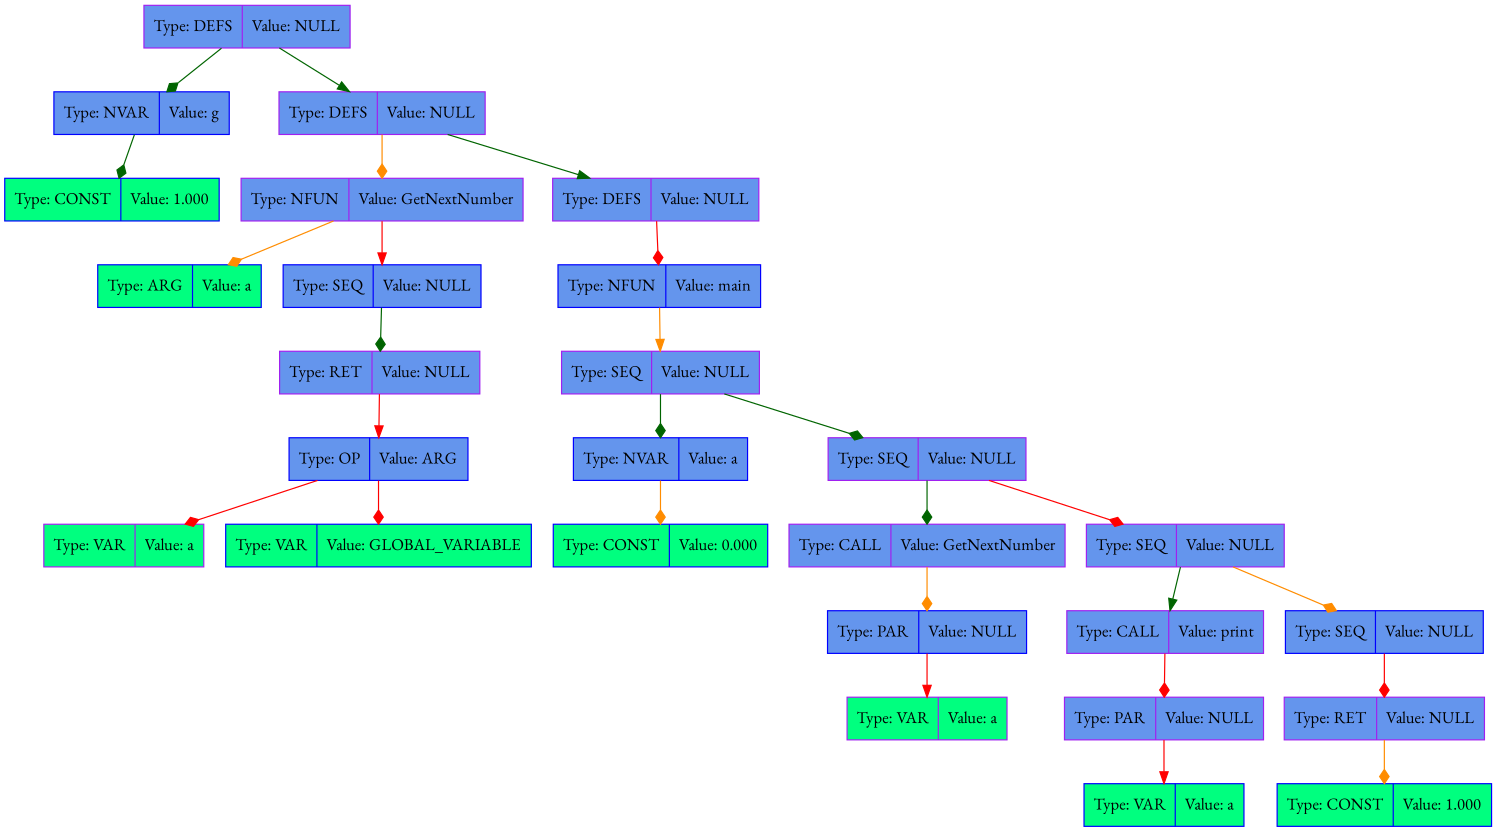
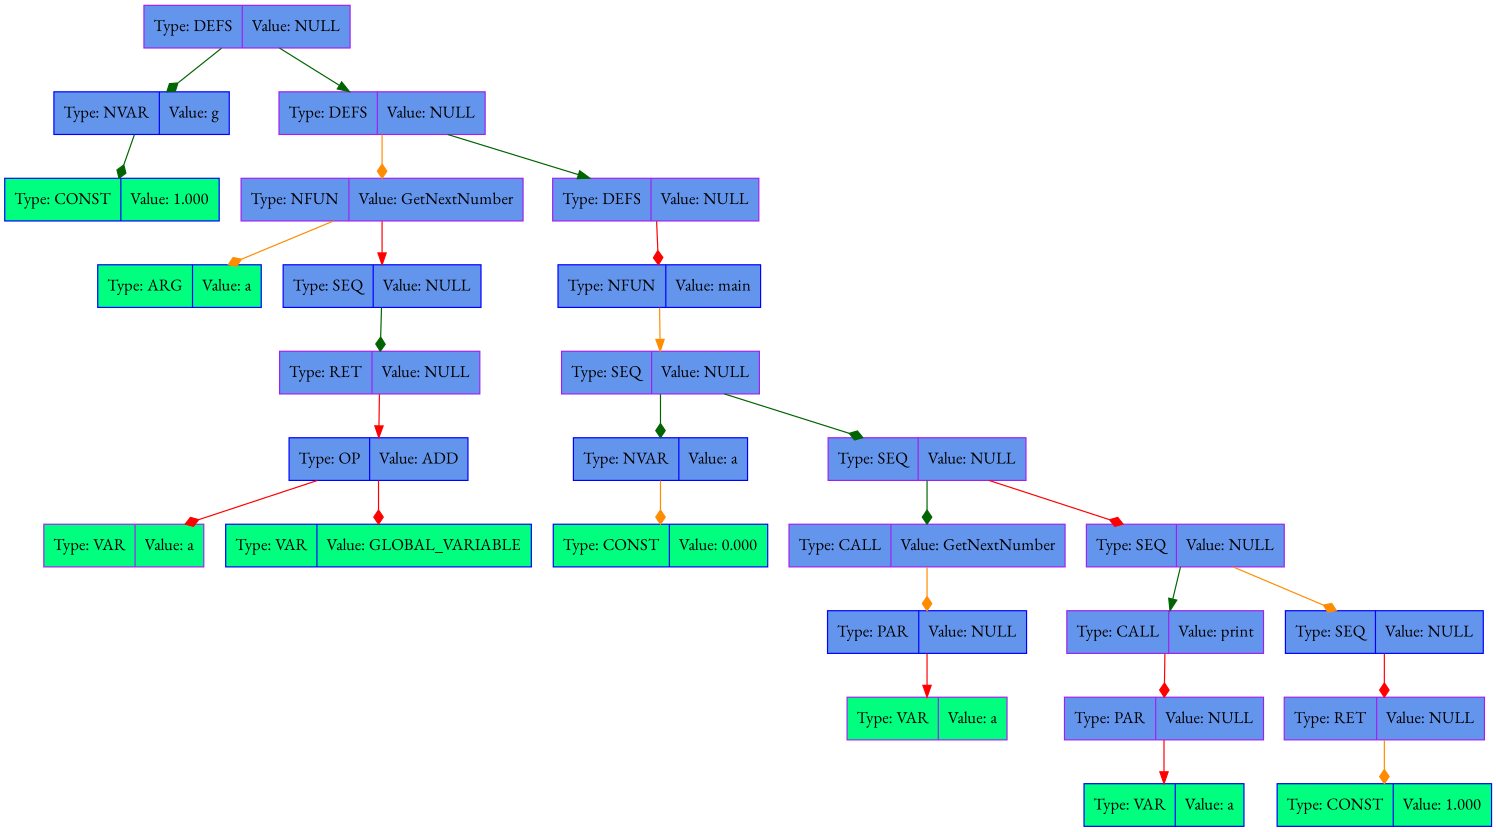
node "Type: OP": text "Value: ARG" -> "Value: ADD"
